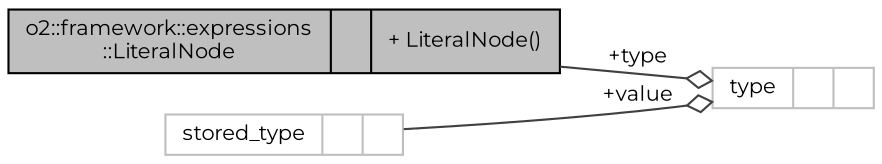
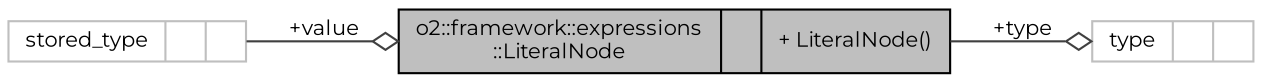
edge "stored_type" -> "type": now "stored_type" -> "o2::framework::expressions"
